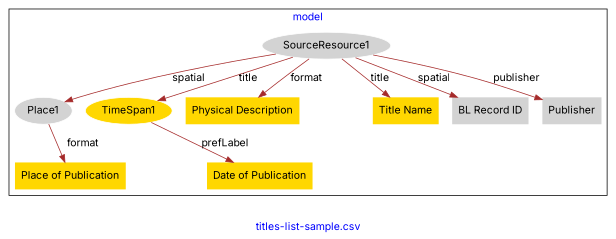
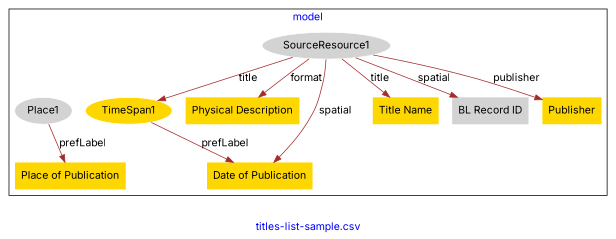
edge "SourceResource1" -> "Place1": now "SourceResource1" -> "Date of Publication"
node "Publisher": fillcolor lightgray -> gold
edge "Place1" -> "Place of Publication": label "format" -> "prefLabel"
